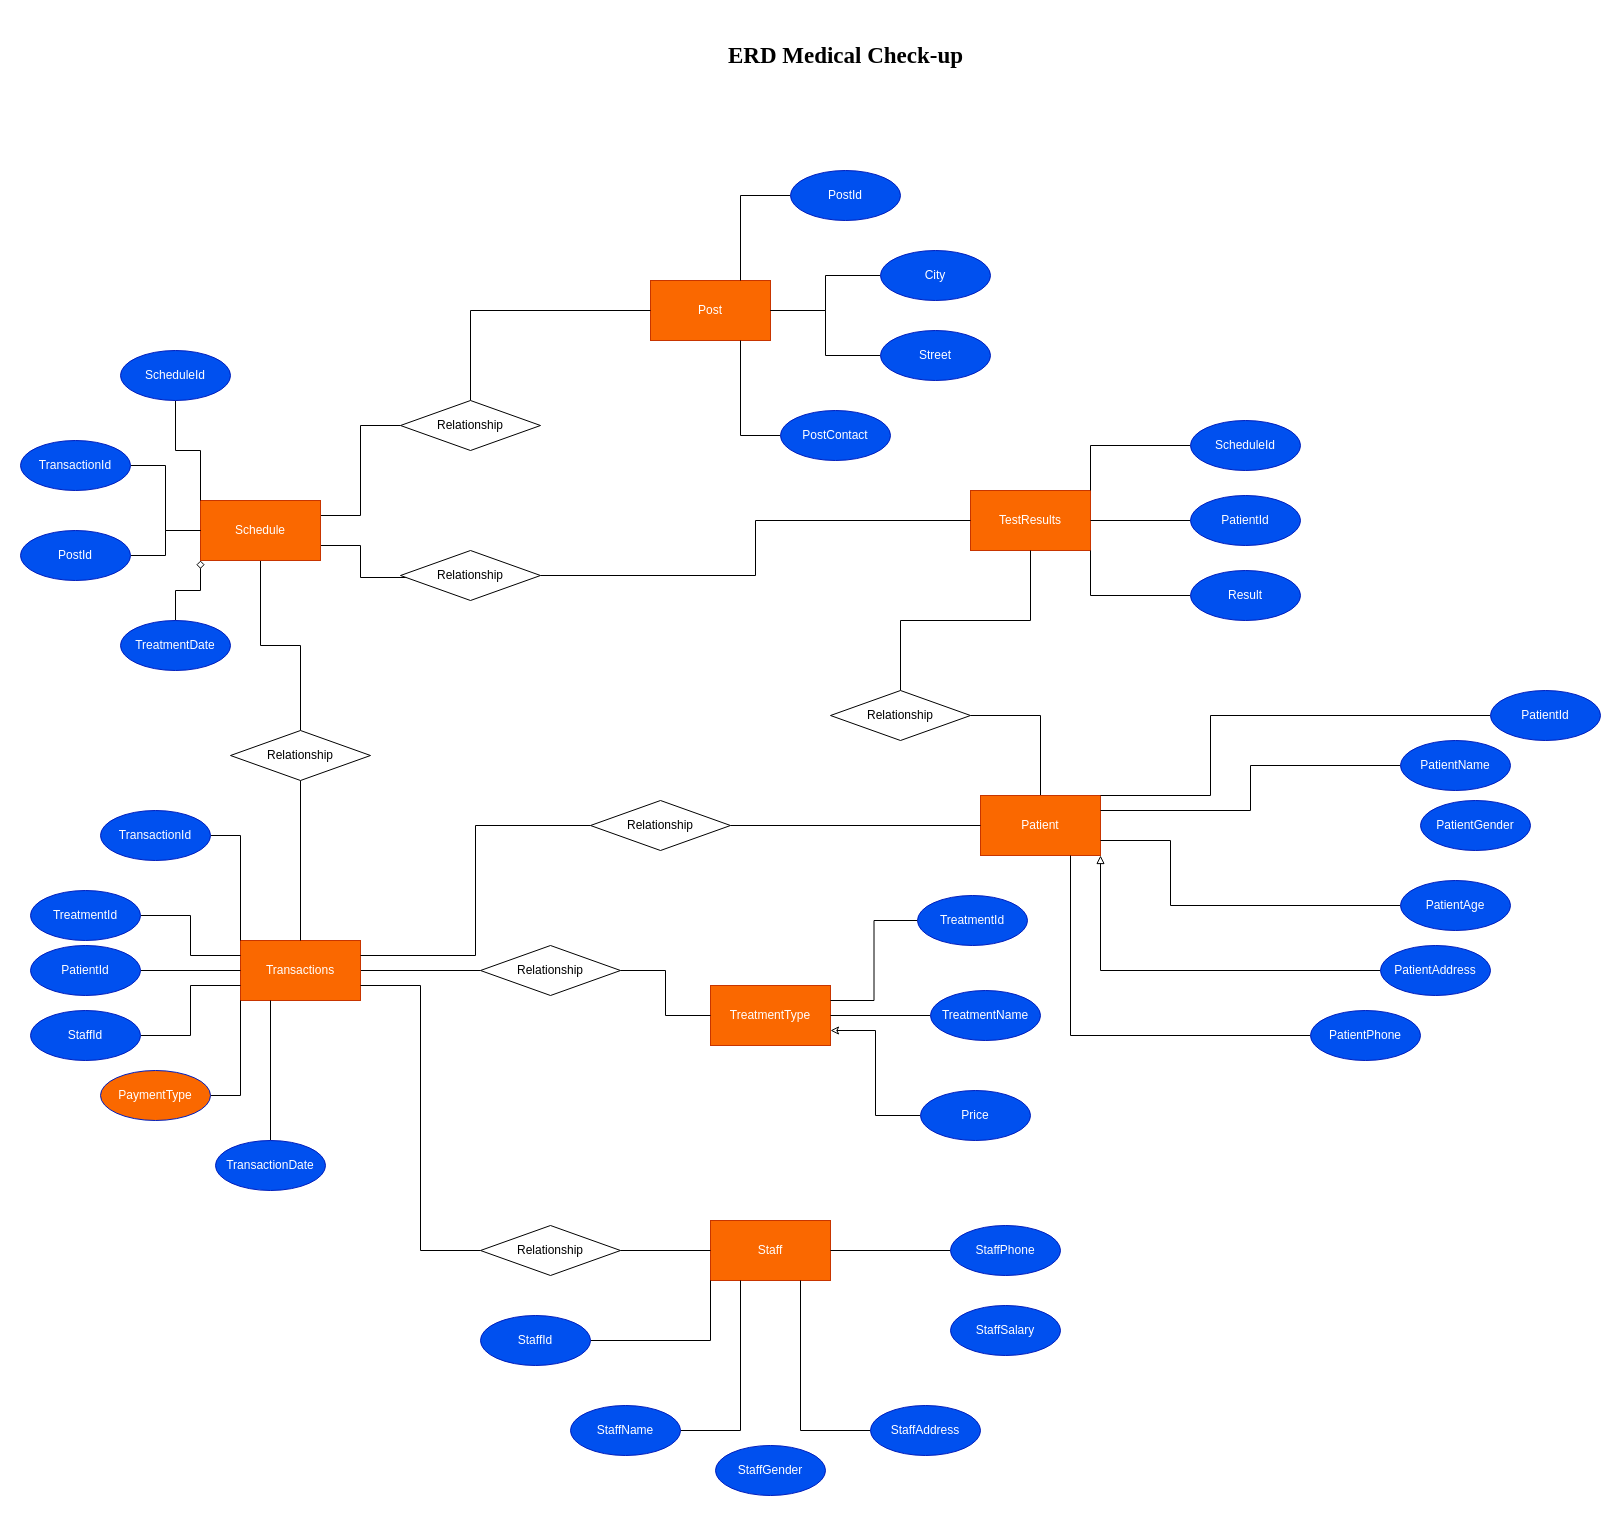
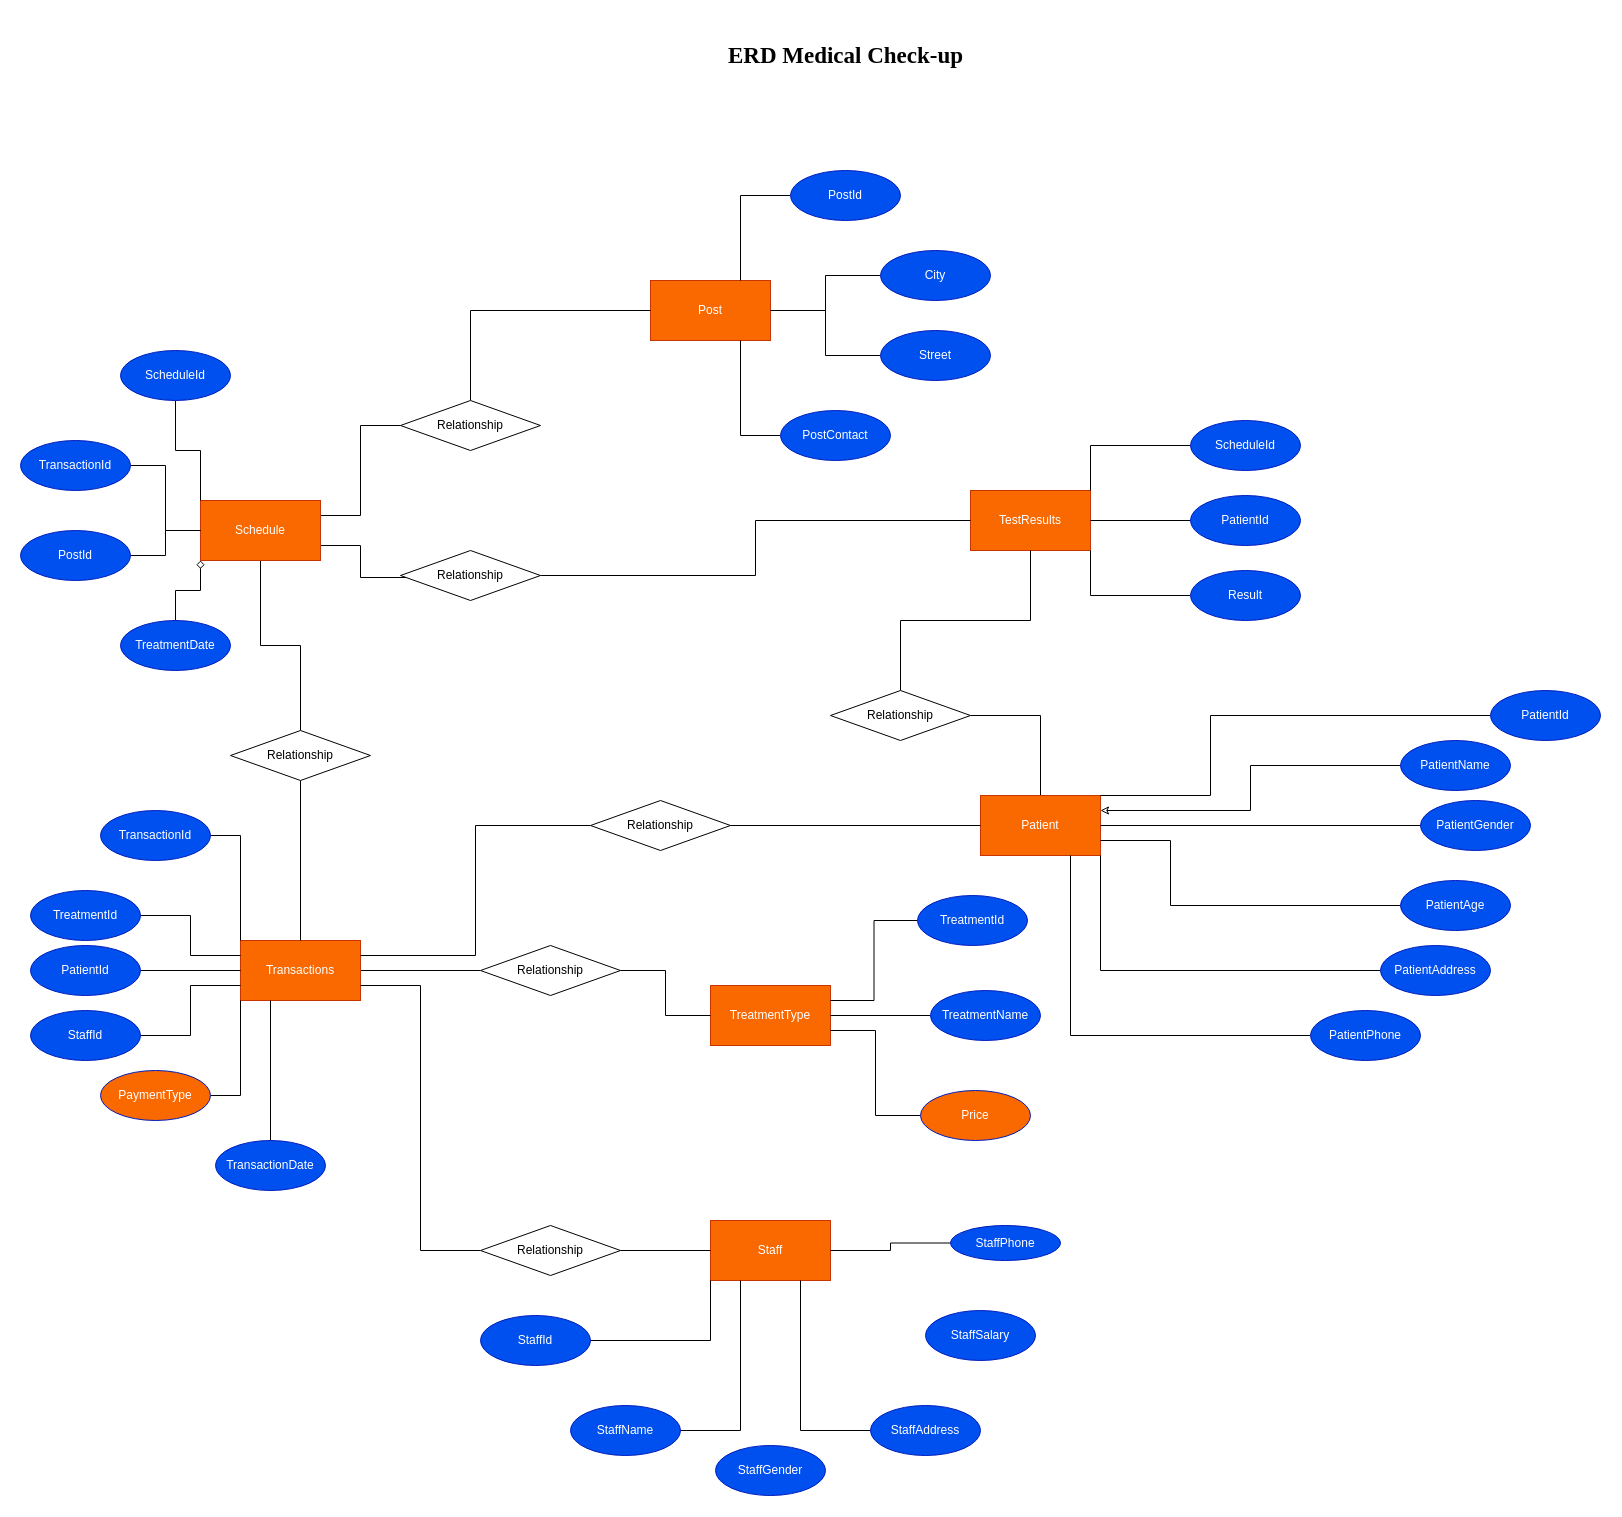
edge "PatientName" -- "Patient": arrowhead none -> classic
edge "Patient" -- "PatientGender": added
edge "PatientAddress" -> "Patient": arrowhead block -> none
edge "Price" -> "TreatmentType": arrowhead classic -> none
node "Price": fillcolor #0050ef -> #fa6800
node "StaffPhone": size 110x50 -> 110x35
node "StaffSalary": moved (1006, 1331) -> (981, 1336)
